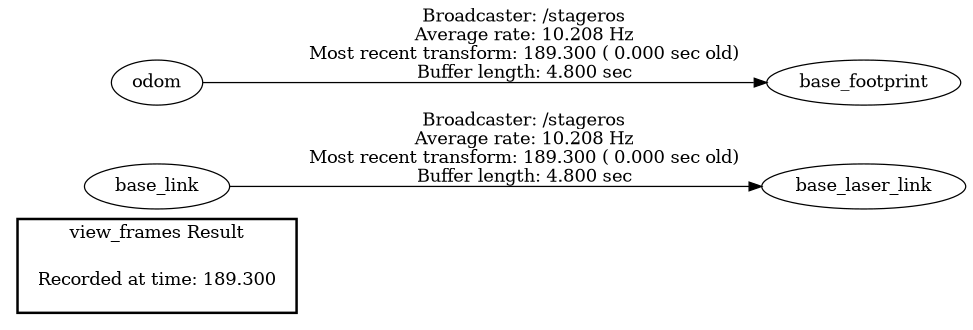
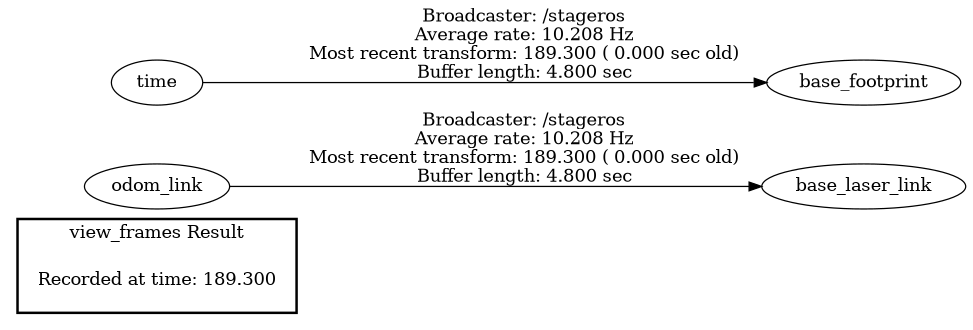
node "odom": label "odom" -> "time"
node "base_link": label "base_link" -> "odom_link"
